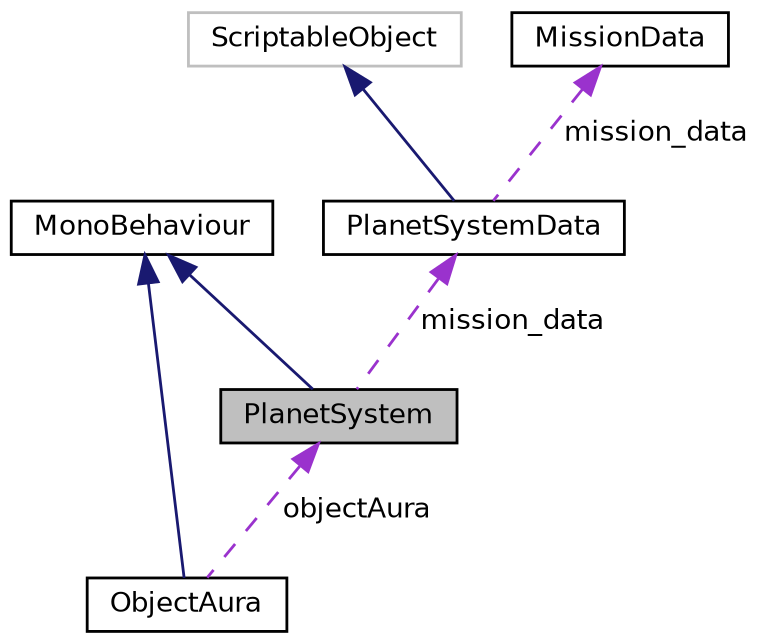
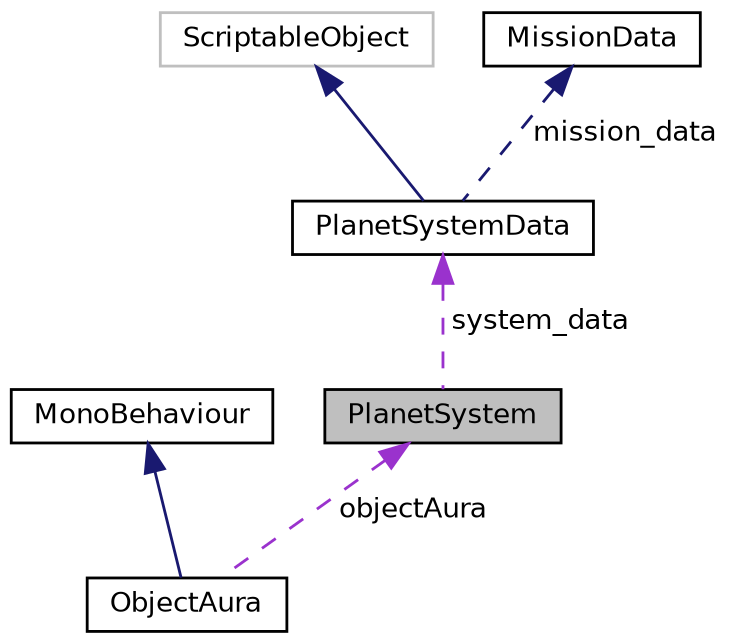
edge "PlanetSystemData" -> "MissionData": color darkorchid3 -> midnightblue
edge "PlanetSystem" -> "PlanetSystemData": label " mission_data" -> " system_data"
edge "PlanetSystem" -> "MonoBehaviour": removed
